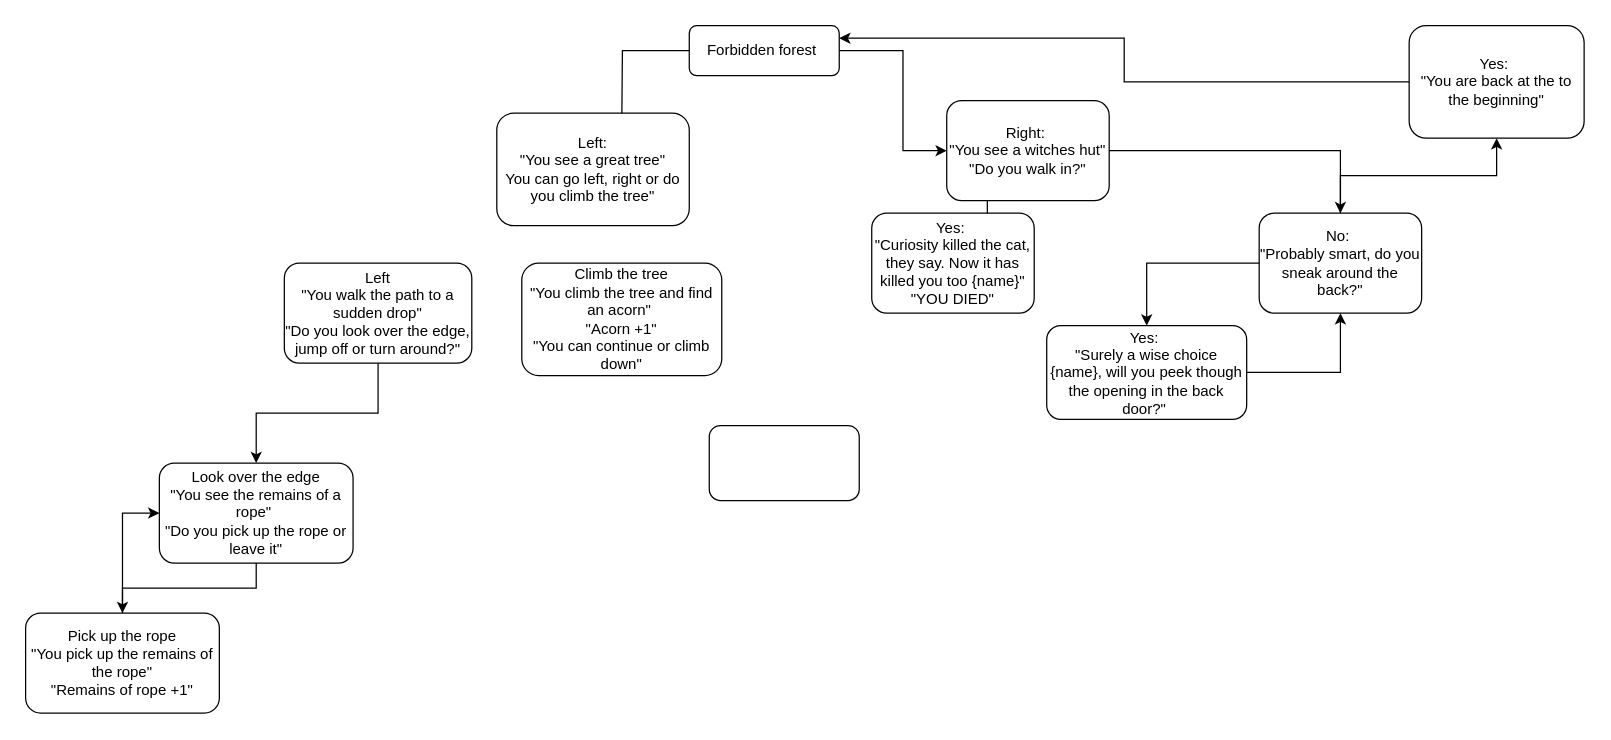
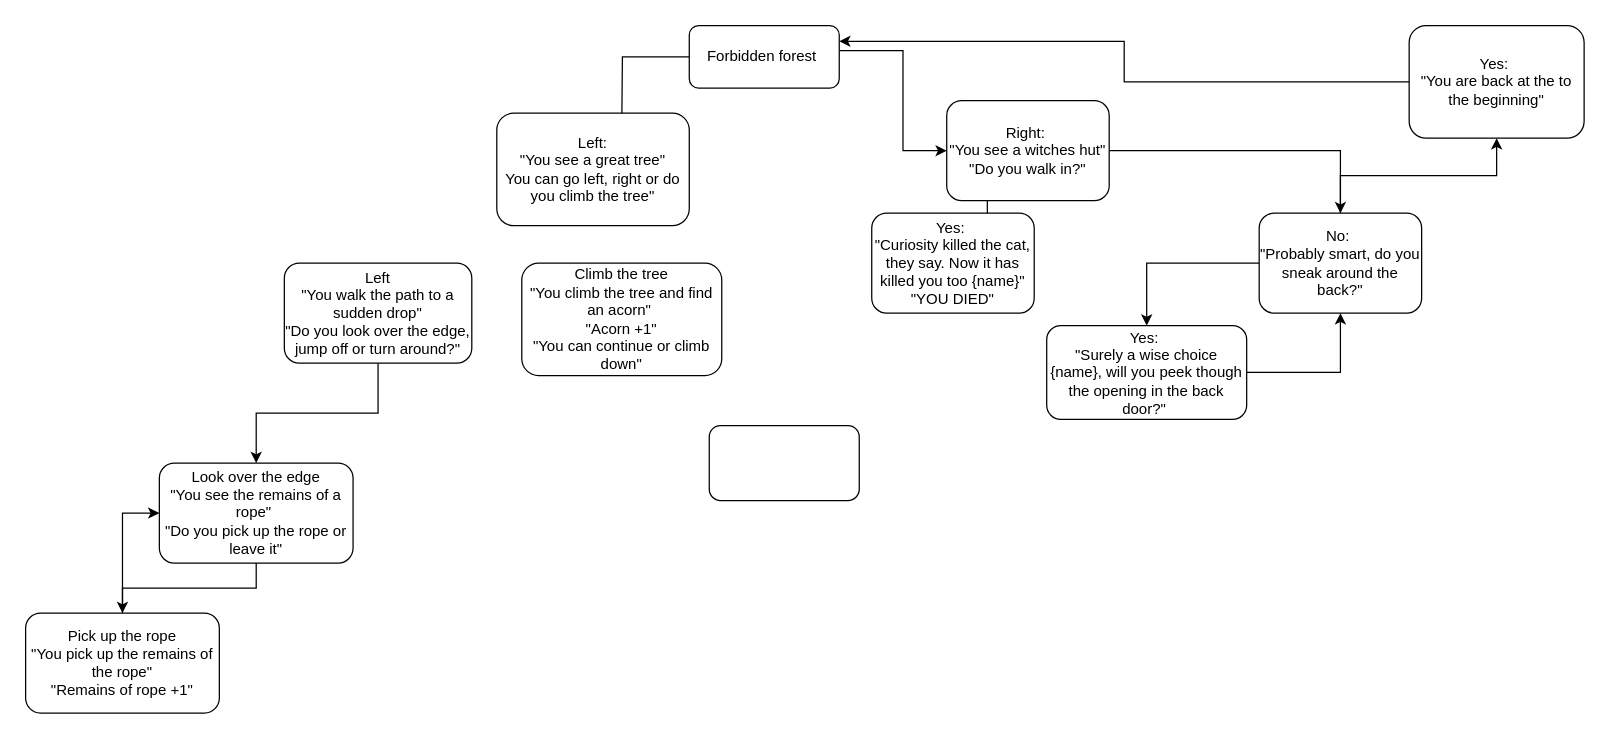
node "Forbidden forest": size 150x50 -> 150x63
